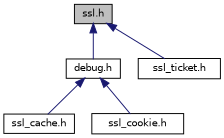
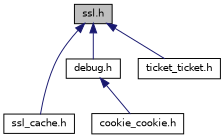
node "ssl_ticket.h": label "ssl_ticket.h" -> "ticket_ticket.h"
edge "ssl_cache.h" -> "debug.h": now "ssl_cache.h" -> "ssl.h"
node "ssl_cookie.h": label "ssl_cookie.h" -> "cookie_cookie.h"
